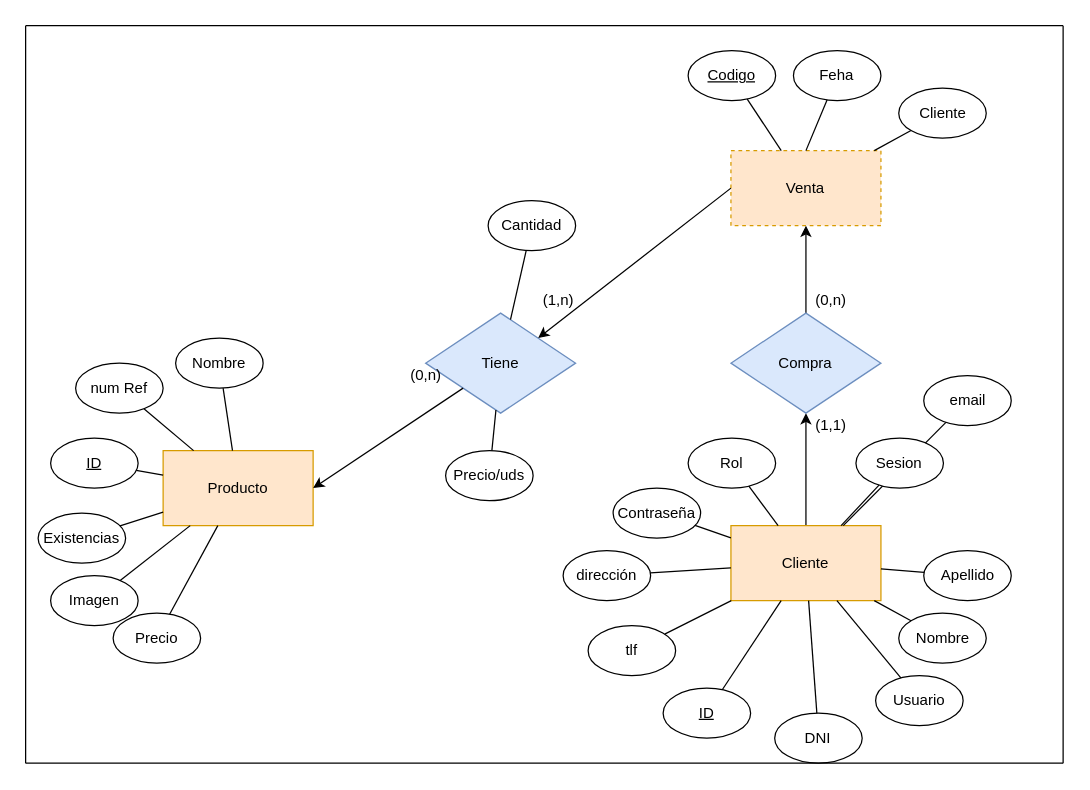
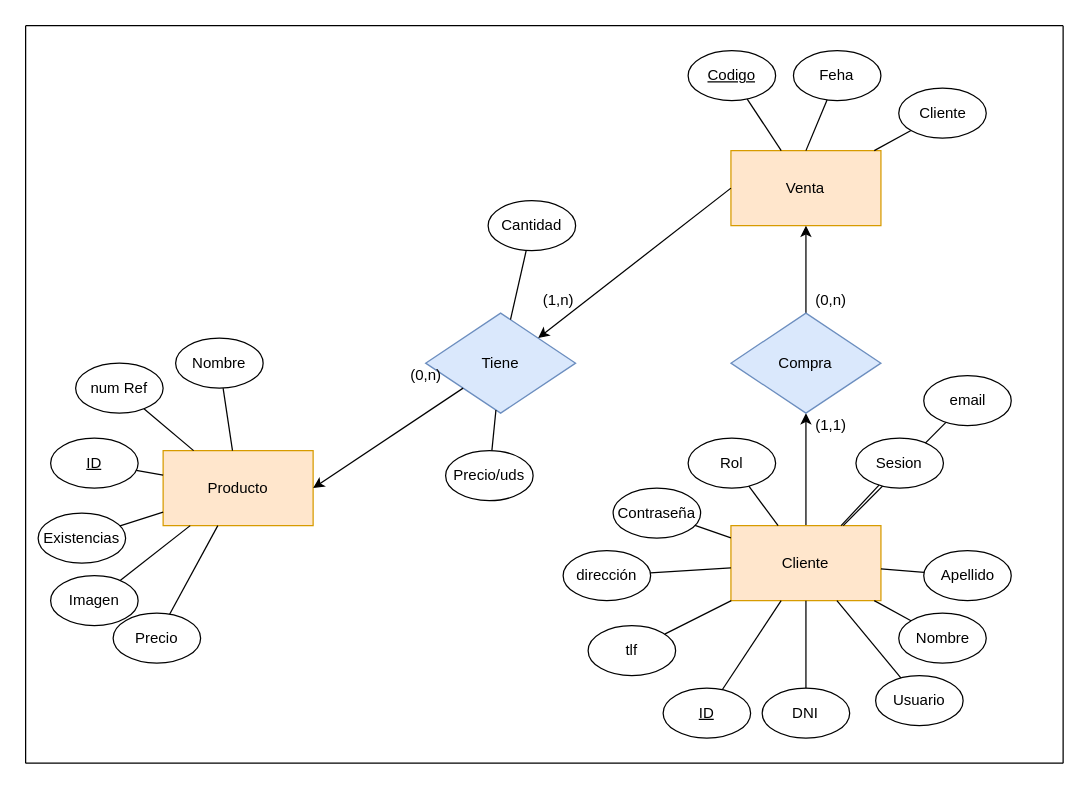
node "Venta": style dashed -> solid
node "DNI": moved (818, 738) -> (806, 713)
